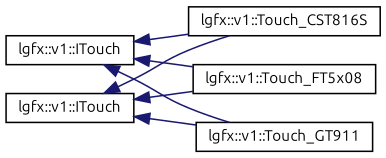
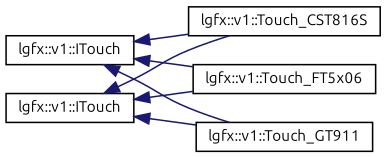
node "lgfx::v1::Touch_FT5x08": label "lgfx::v1::Touch_FT5x08" -> "lgfx::v1::Touch_FT5x06"
